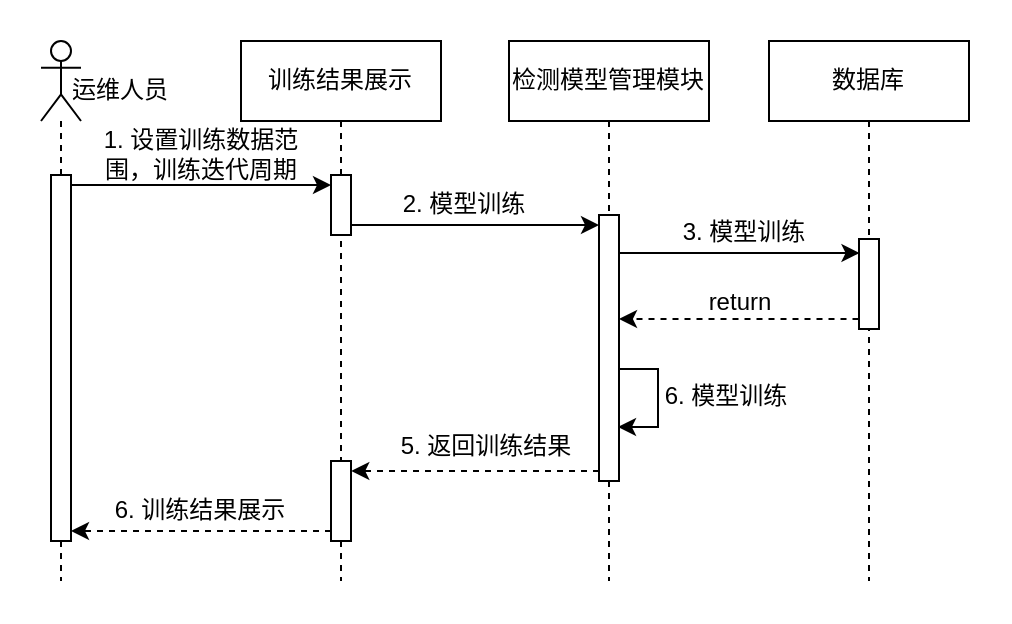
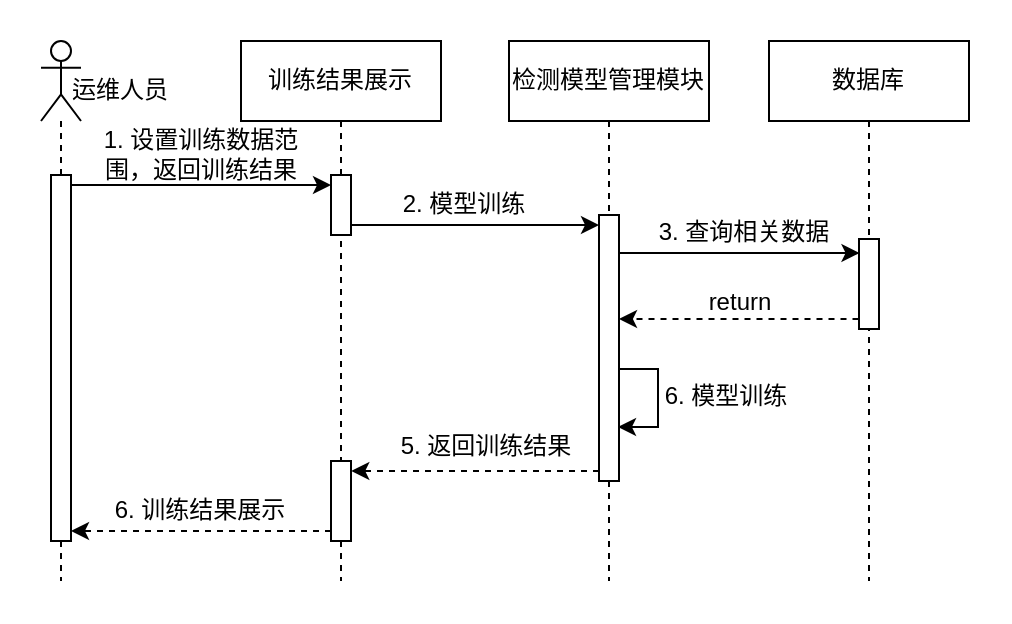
node "1. 设置训练数据范围，训练迭代周期": label "1. 设置训练数据范围，训练迭代周期" -> "1. 设置训练数据范围，返回训练结果"
node "3. 模型训练": label "3. 模型训练" -> "3. 查询相关数据"
